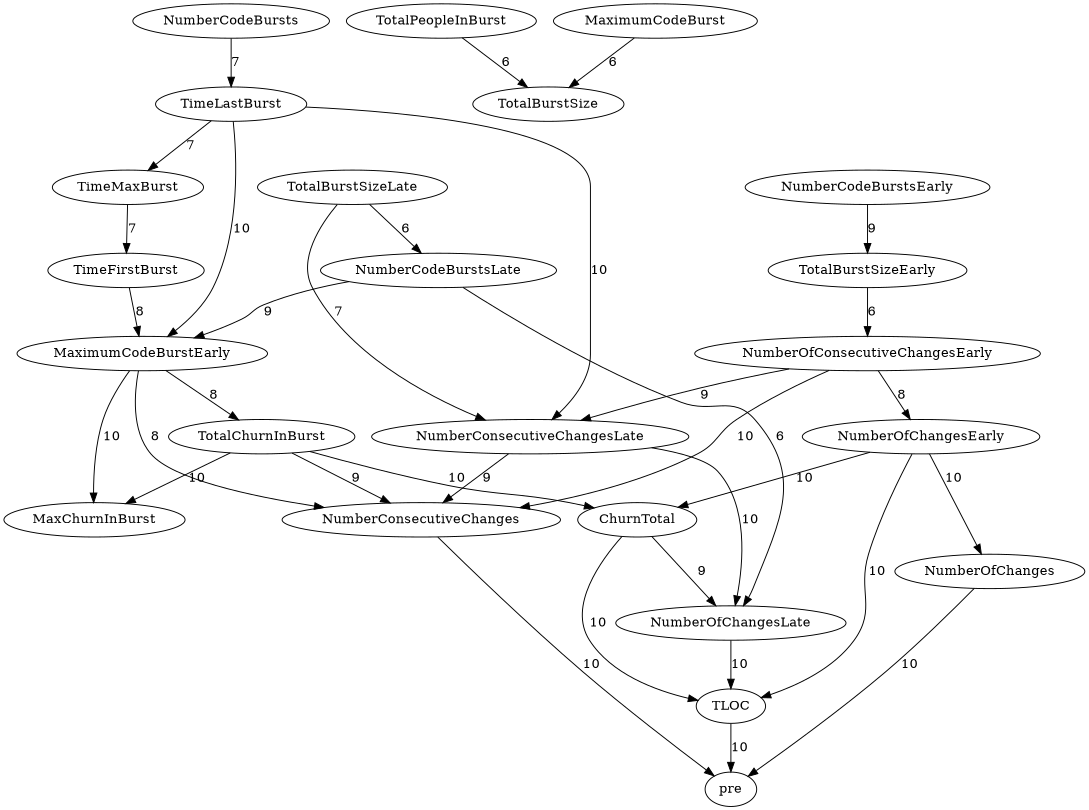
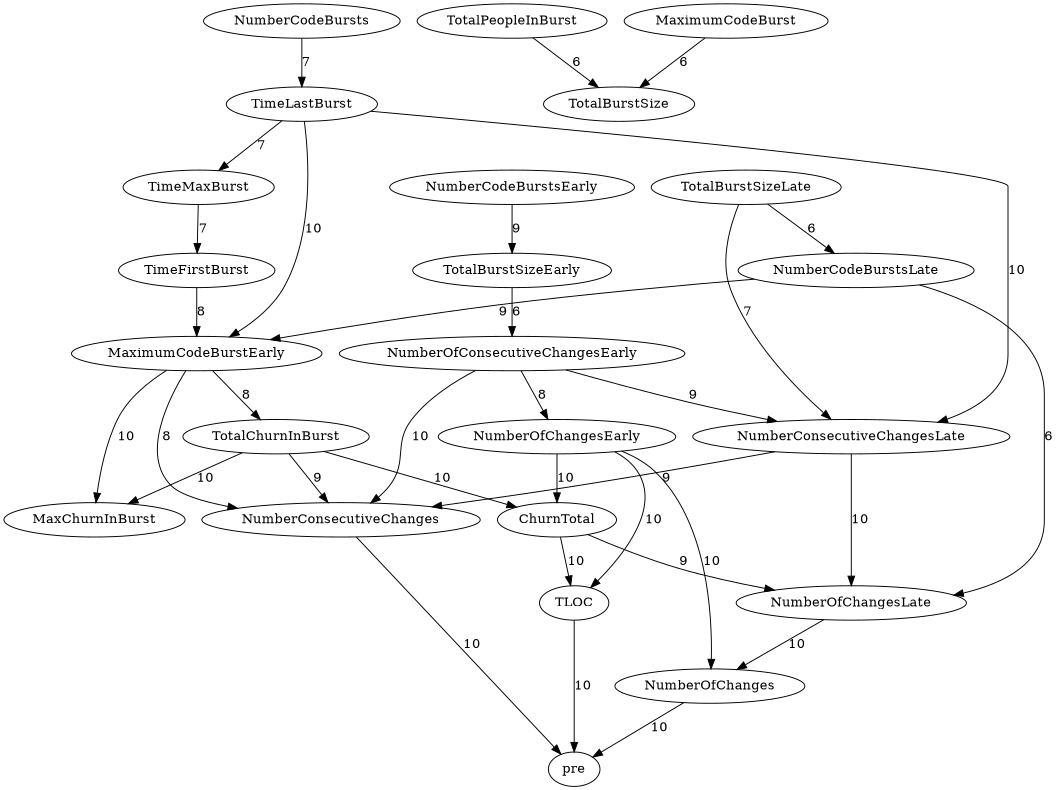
edge "NumberOfChangesLate" -> "TLOC": now "NumberOfChangesLate" -> "NumberOfChanges"
